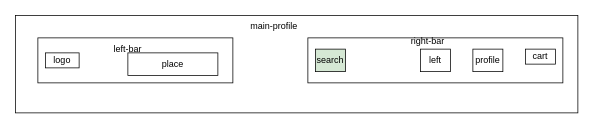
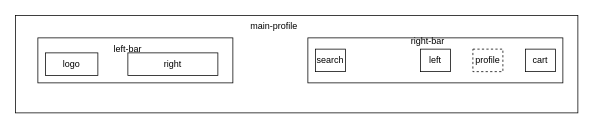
node "cart": size 30x15 -> 30x23
node "logo": size 34x15 -> 53x23
node "search": fillcolor #d5e8d4 -> #ffffff
node "profile": style solid -> dashed
node "place": label "place" -> "right"
